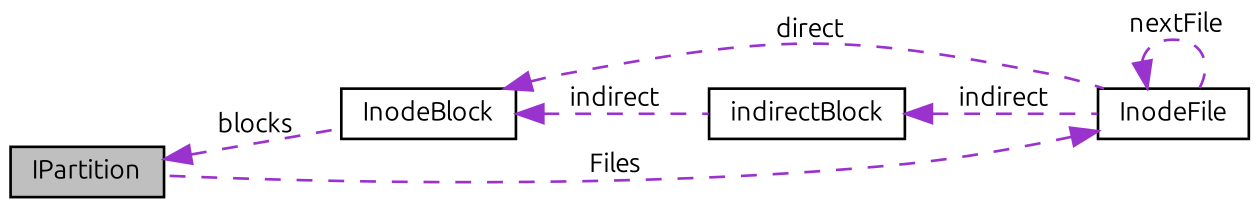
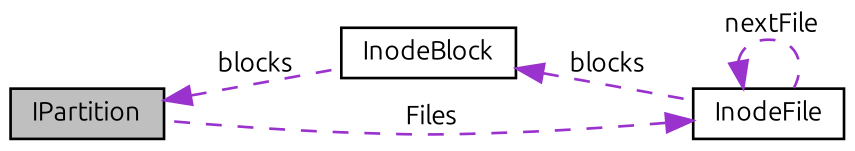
edge "InodeFile" -> "InodeBlock": label " direct" -> " blocks"
node "indirectBlock": removed
